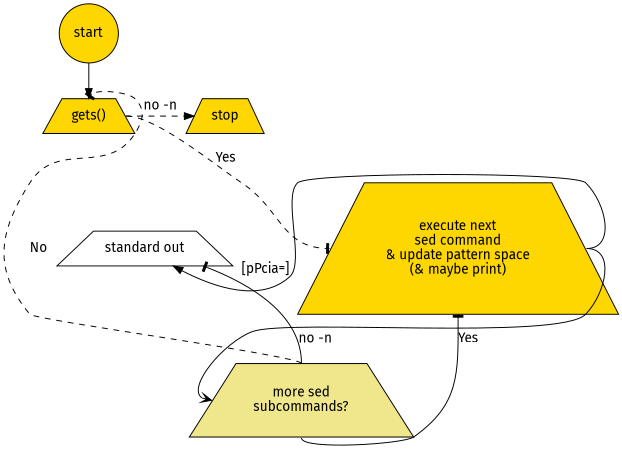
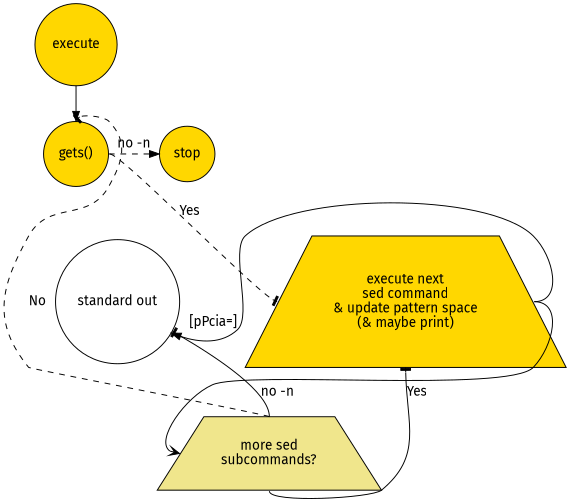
node "start": label "start" -> "execute"
node "gets()": shape trapezium -> circle
node "stop": shape trapezium -> circle
node "standard out": shape trapezium -> circle
